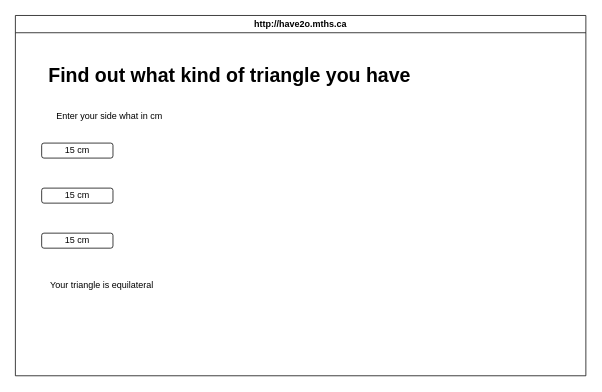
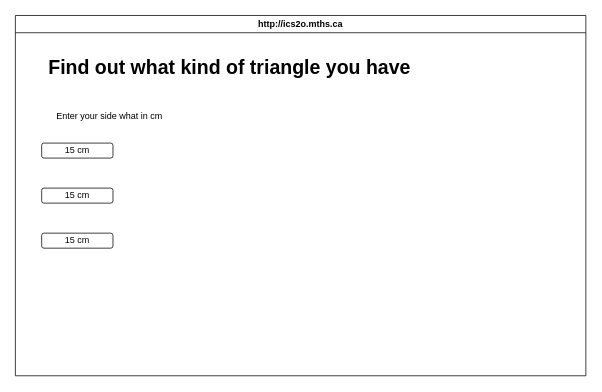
node "http://have2o.mths.ca": label "http://have2o.mths.ca" -> "http://ics2o.mths.ca"
node "Find out what kind of triangle you have": moved (229, 75) -> (229, 68)
node "Your triangle is equilateral": removed
